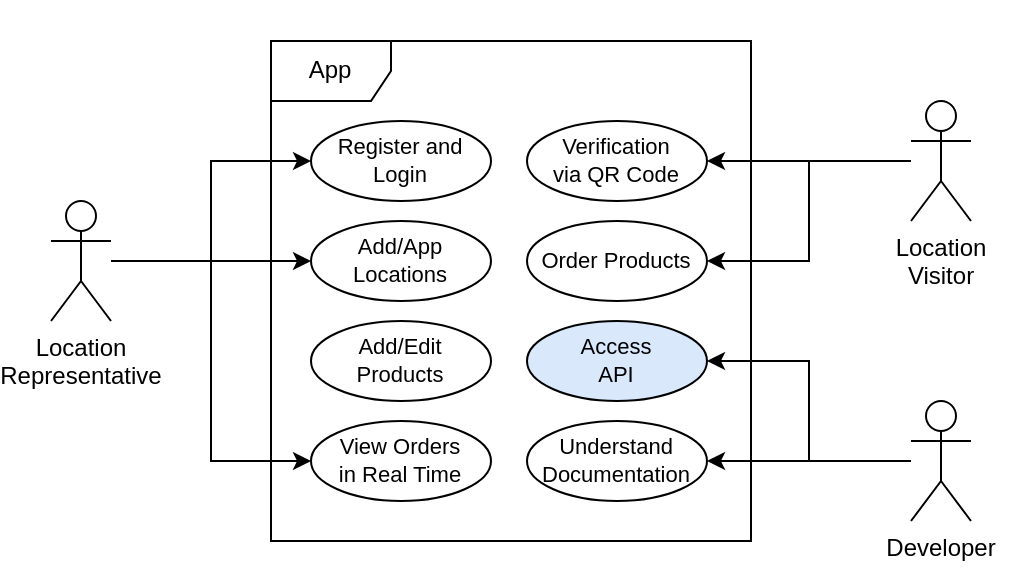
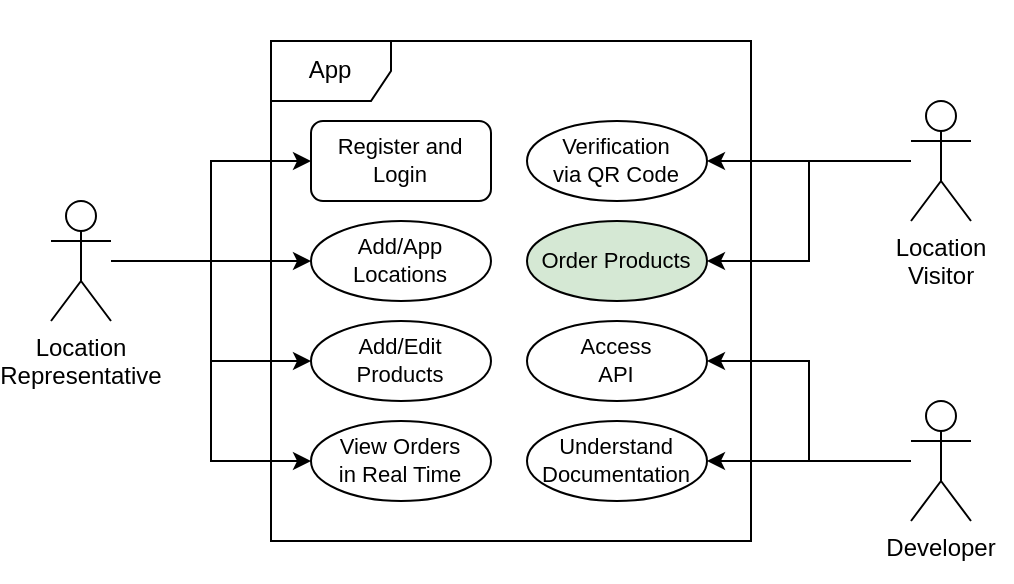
node "Register andLogin": shape ellipse -> rounded rectangle
node "Order Products": fillcolor #ffffff -> #d5e8d4
edge "Location Representative" -> "Add/Edit Products": added
node "AccessAPI": fillcolor #dae8fc -> #ffffff
